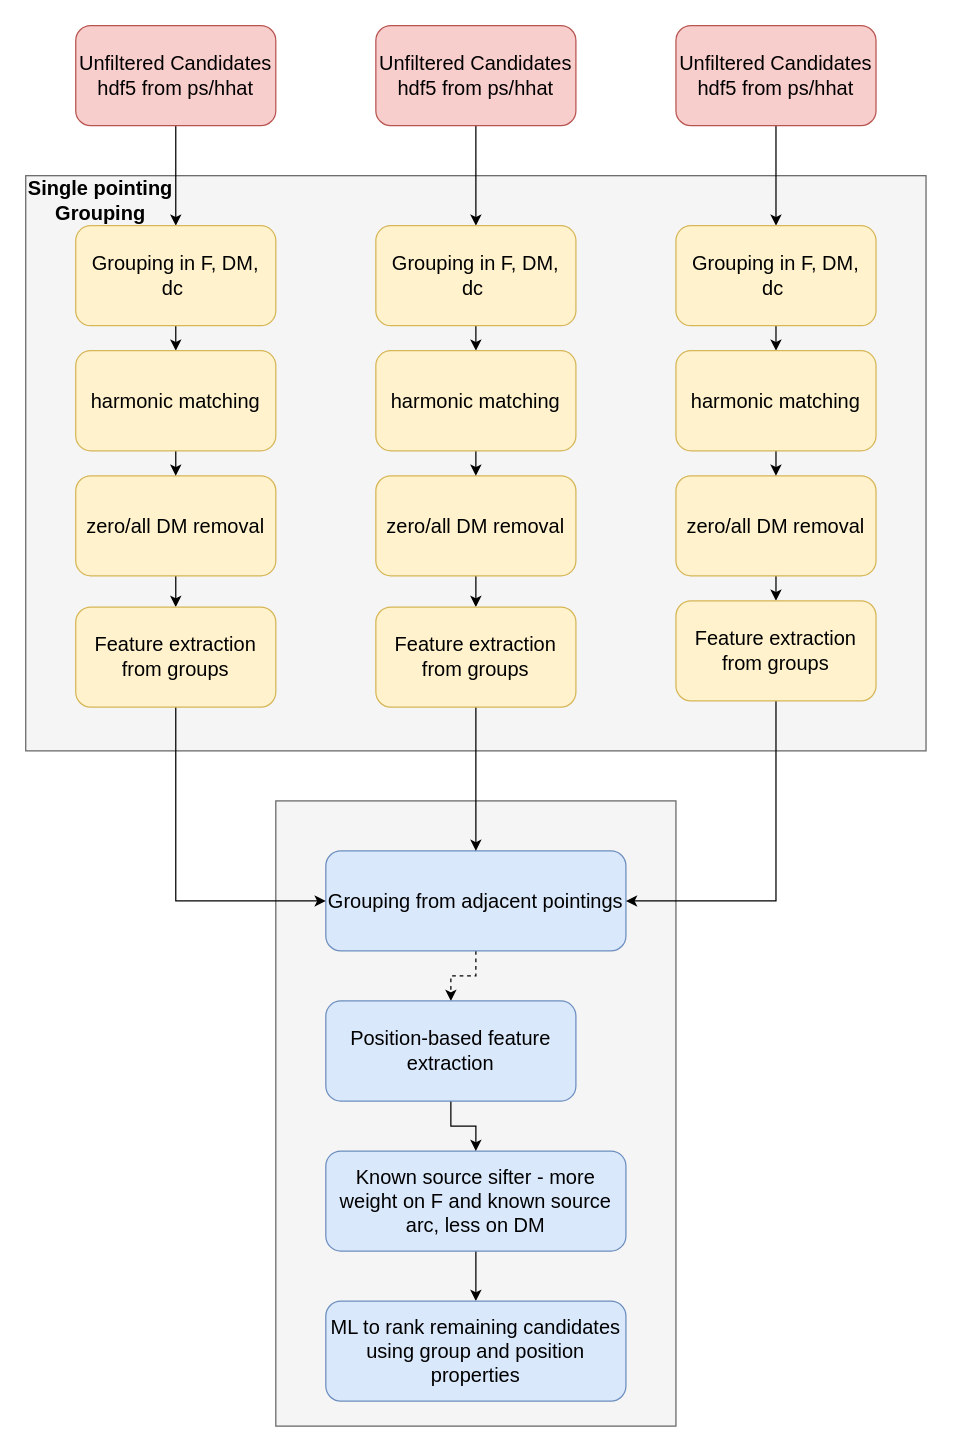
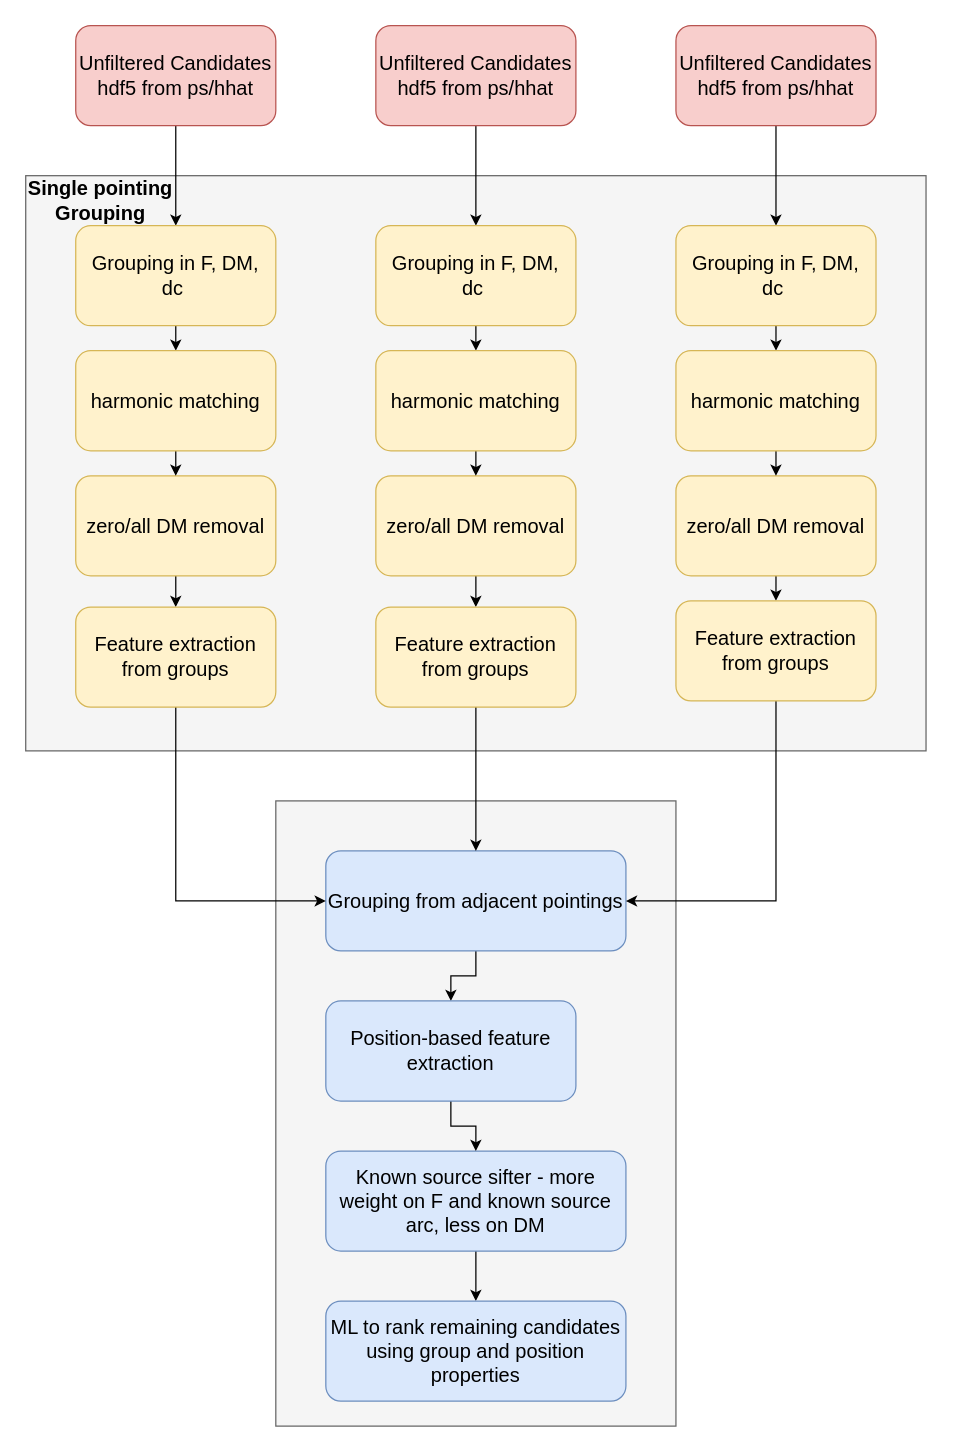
edge "Grouping from adjacent pointings" -> "Position-based feature extraction": style dashed -> solid
